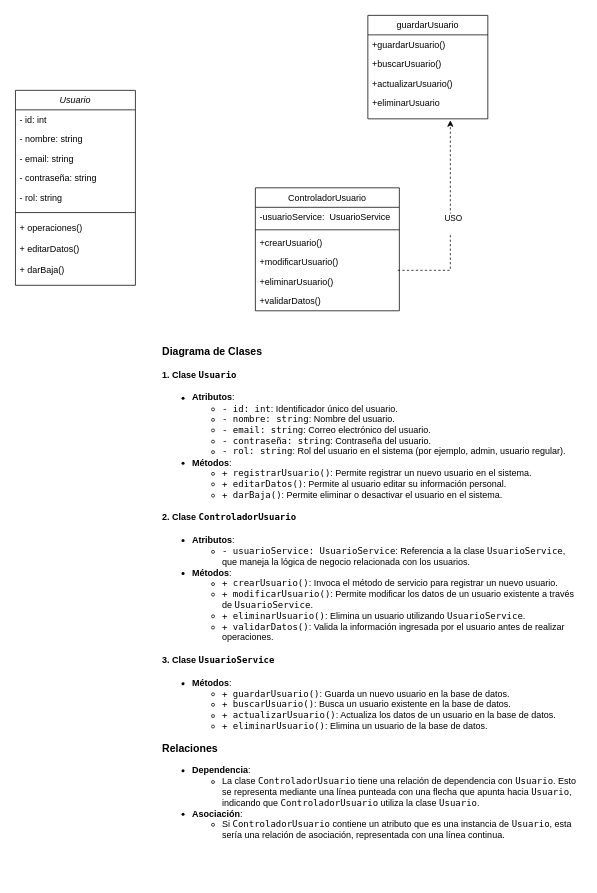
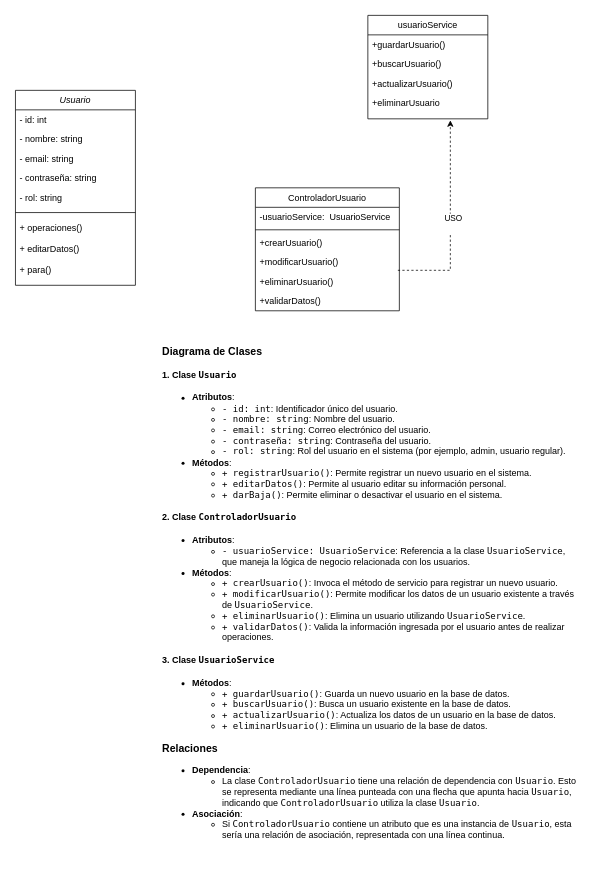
node "guardarUsuario": label "guardarUsuario" -> "usuarioService"
node "+ darBaja()": label "+ darBaja()" -> "+ para()"
